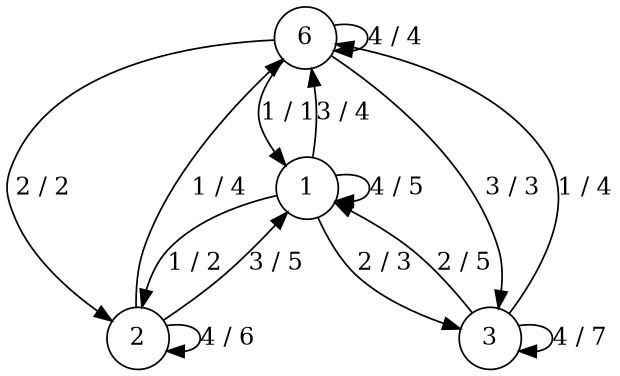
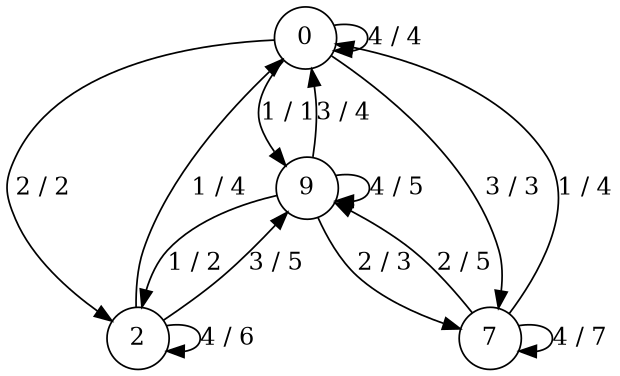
node "6": label "6" -> "0"
node "1": label "1" -> "9"
node "3": label "3" -> "7"
